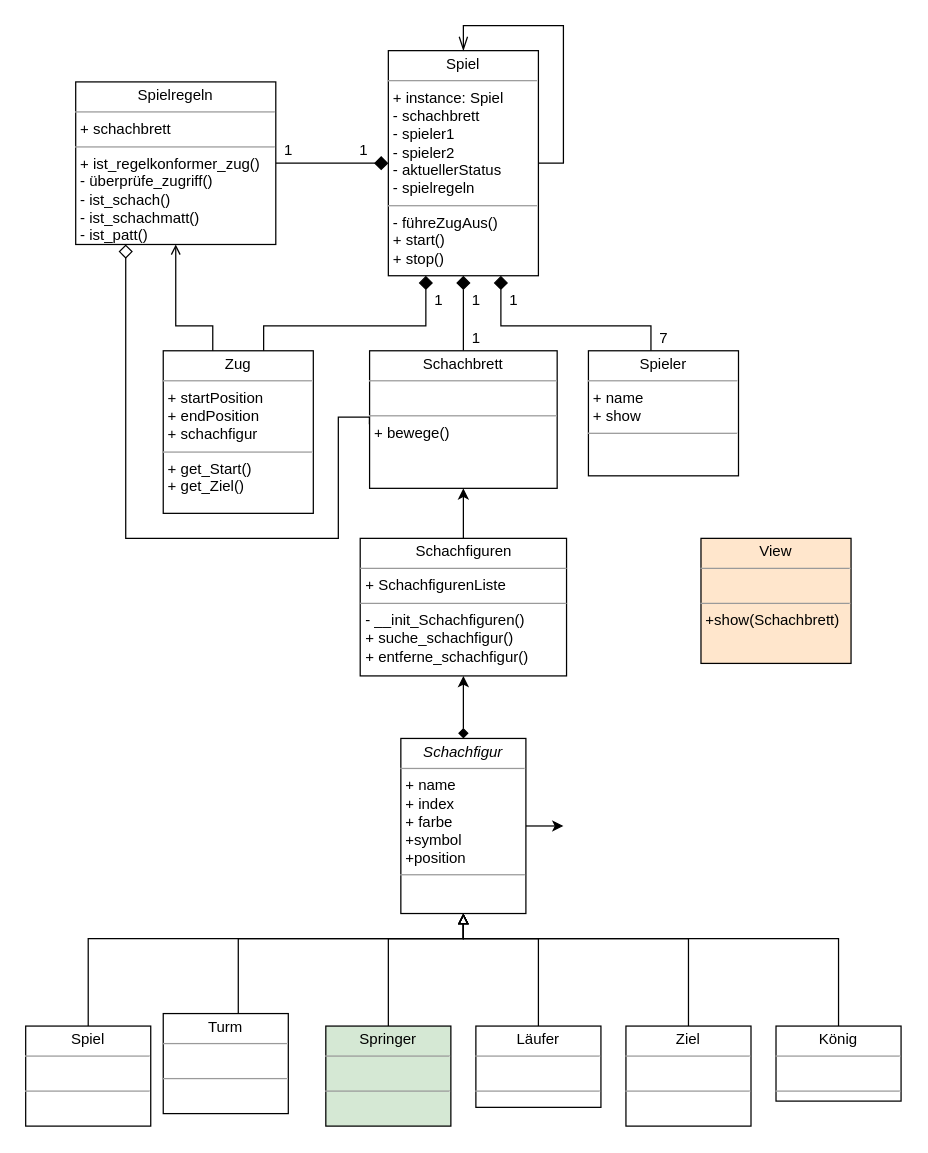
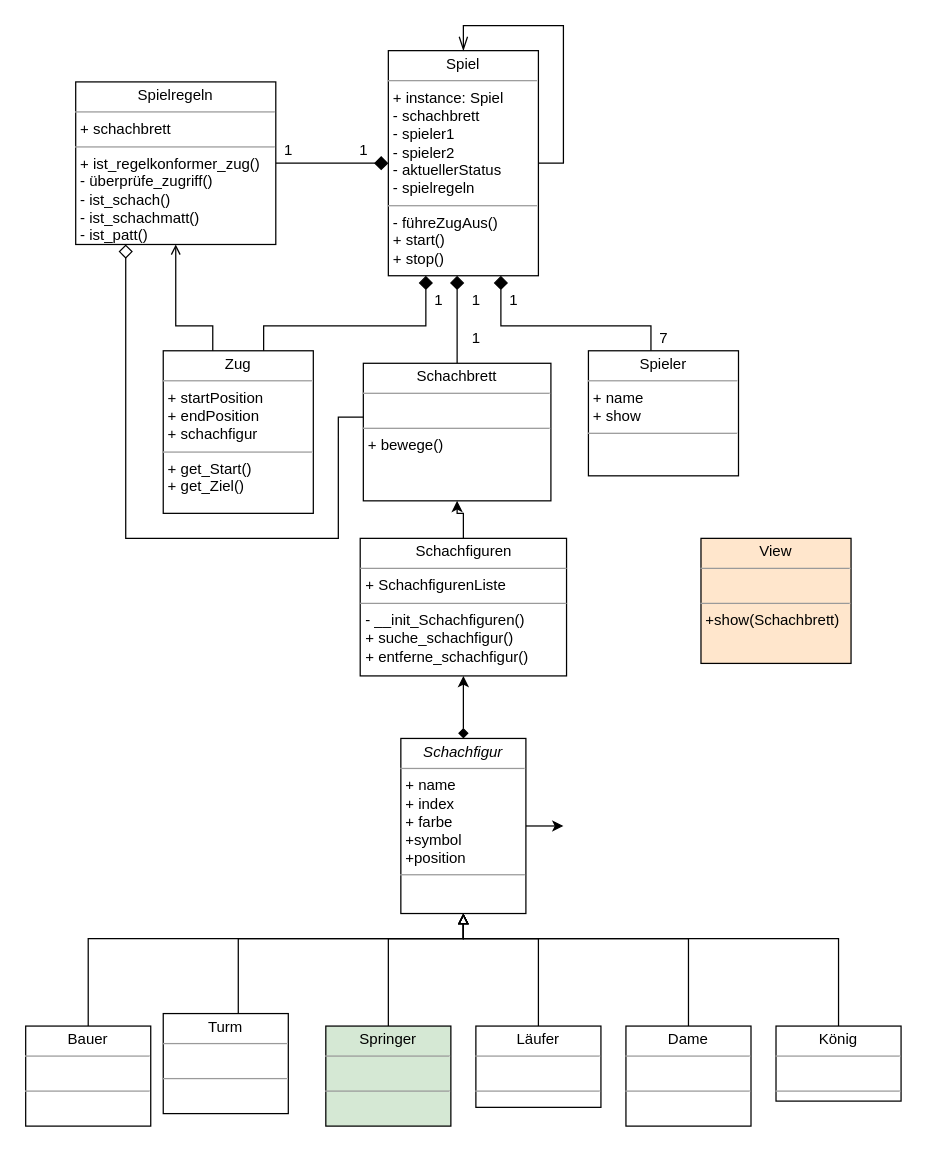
node "Schachbrett + bewege()": moved (463, 419) -> (457, 432)
node "Spiel": label "Spiel" -> "Bauer"
node "Ziel": label "Ziel" -> "Dame"
